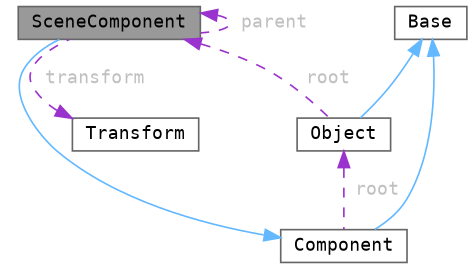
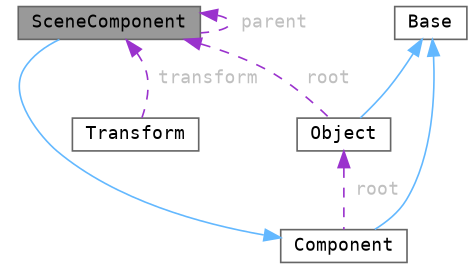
edge "SceneComponent" -> "Transform": reversed
